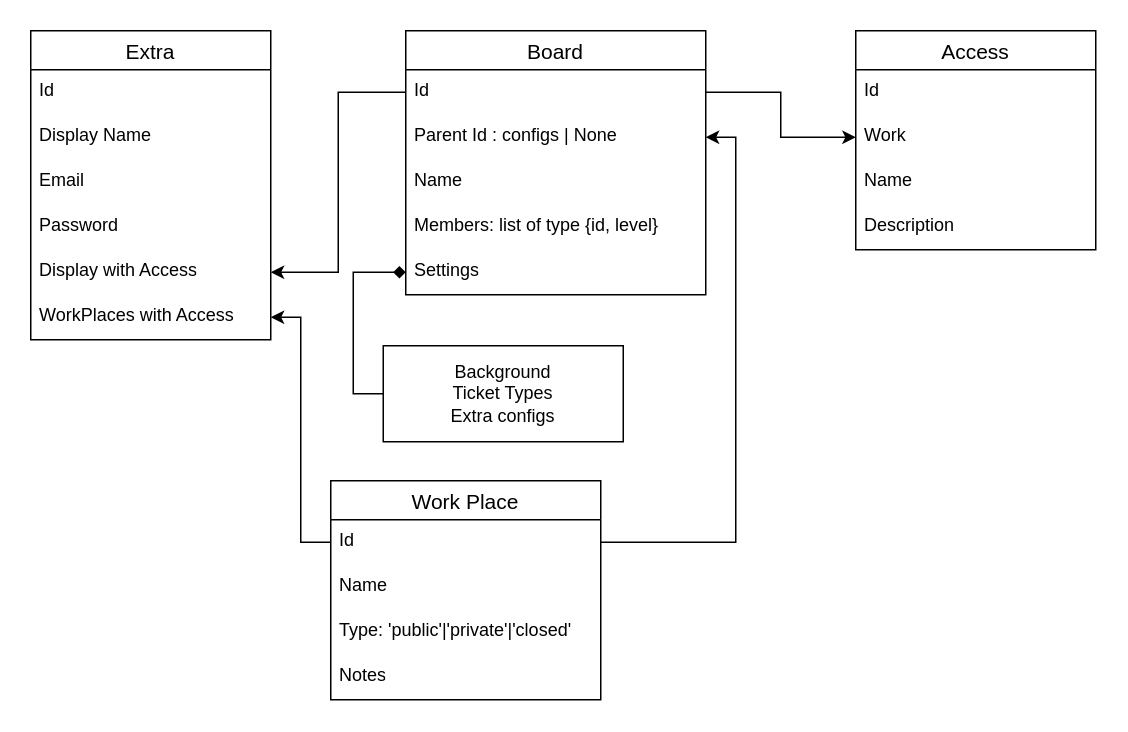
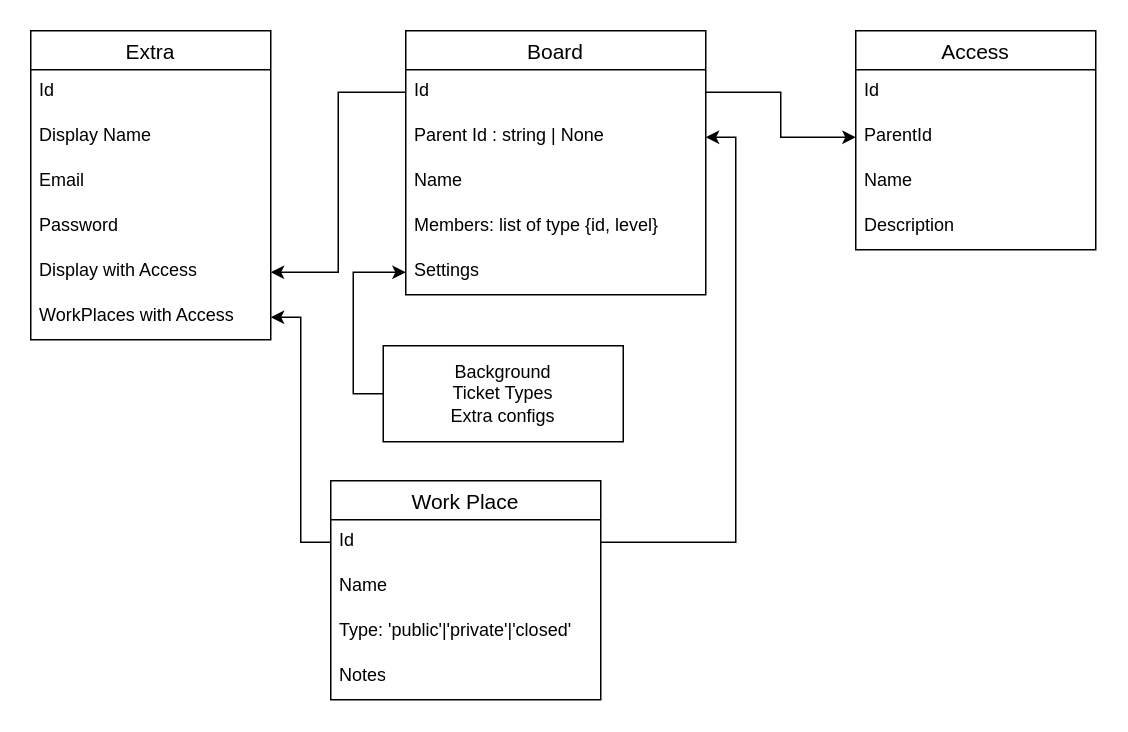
node "Parent Id : configs | None": label "Parent Id : configs | None" -> "Parent Id : string | None"
node "Work": label "Work" -> "ParentId"
edge "Background Ticket Types Extra configs" -> "Settings": arrowhead diamond -> classic
